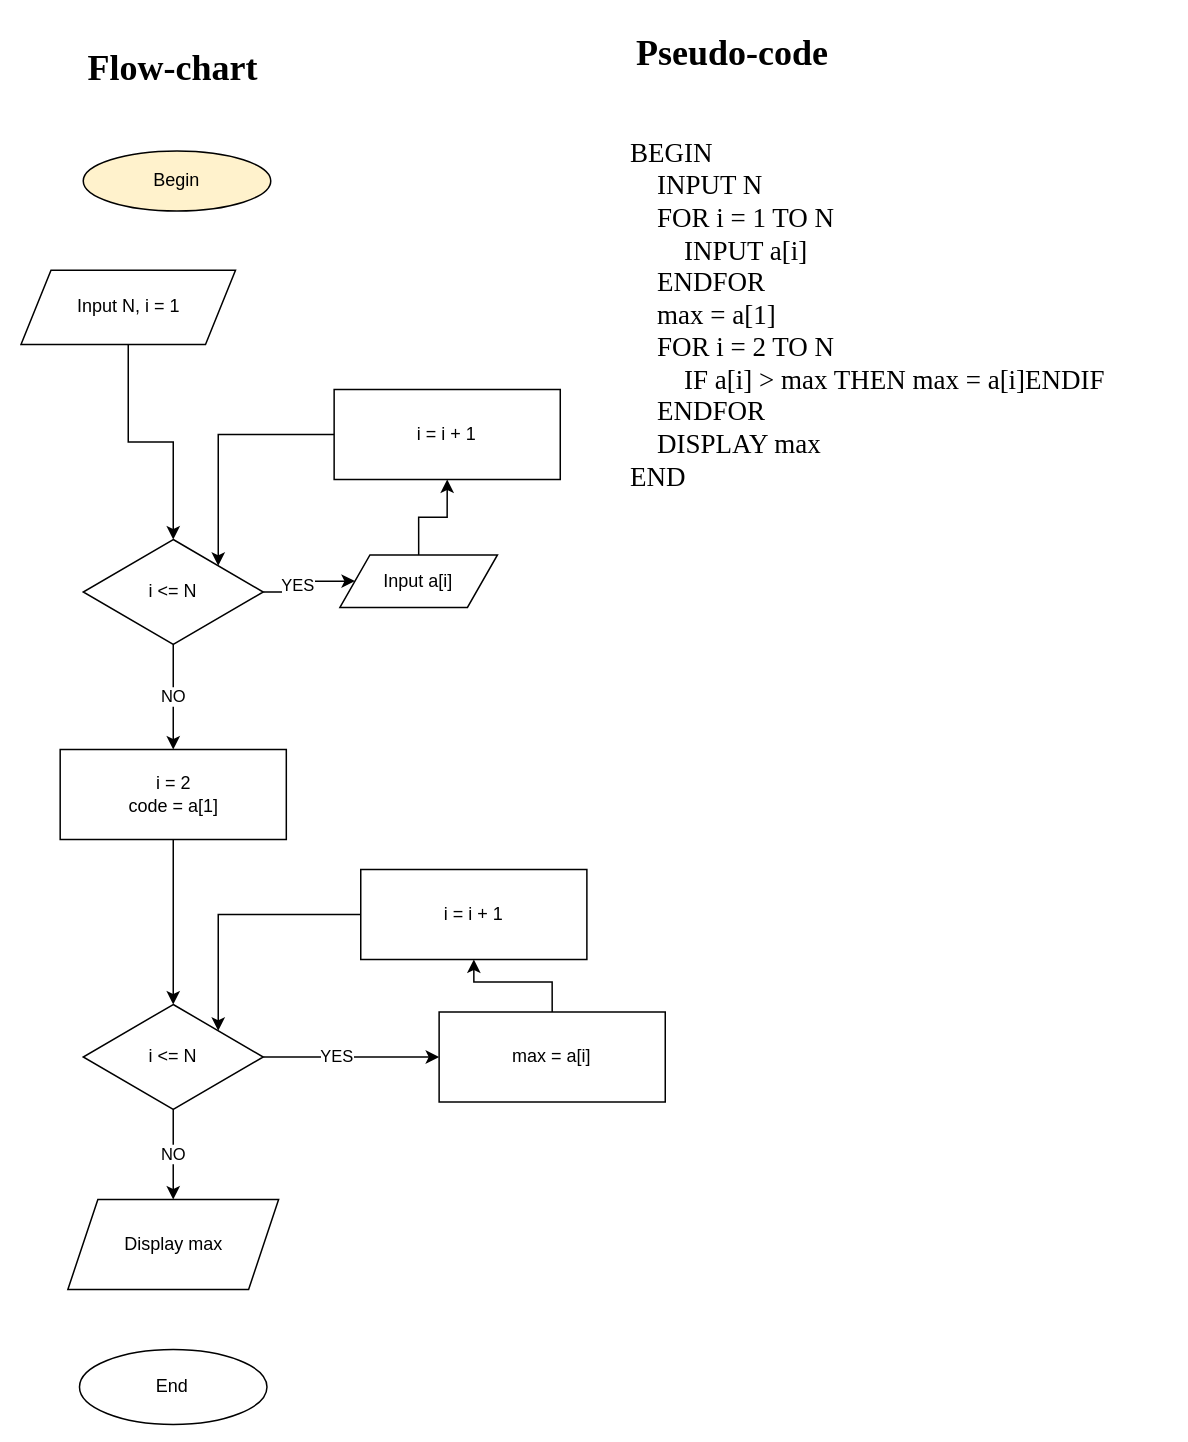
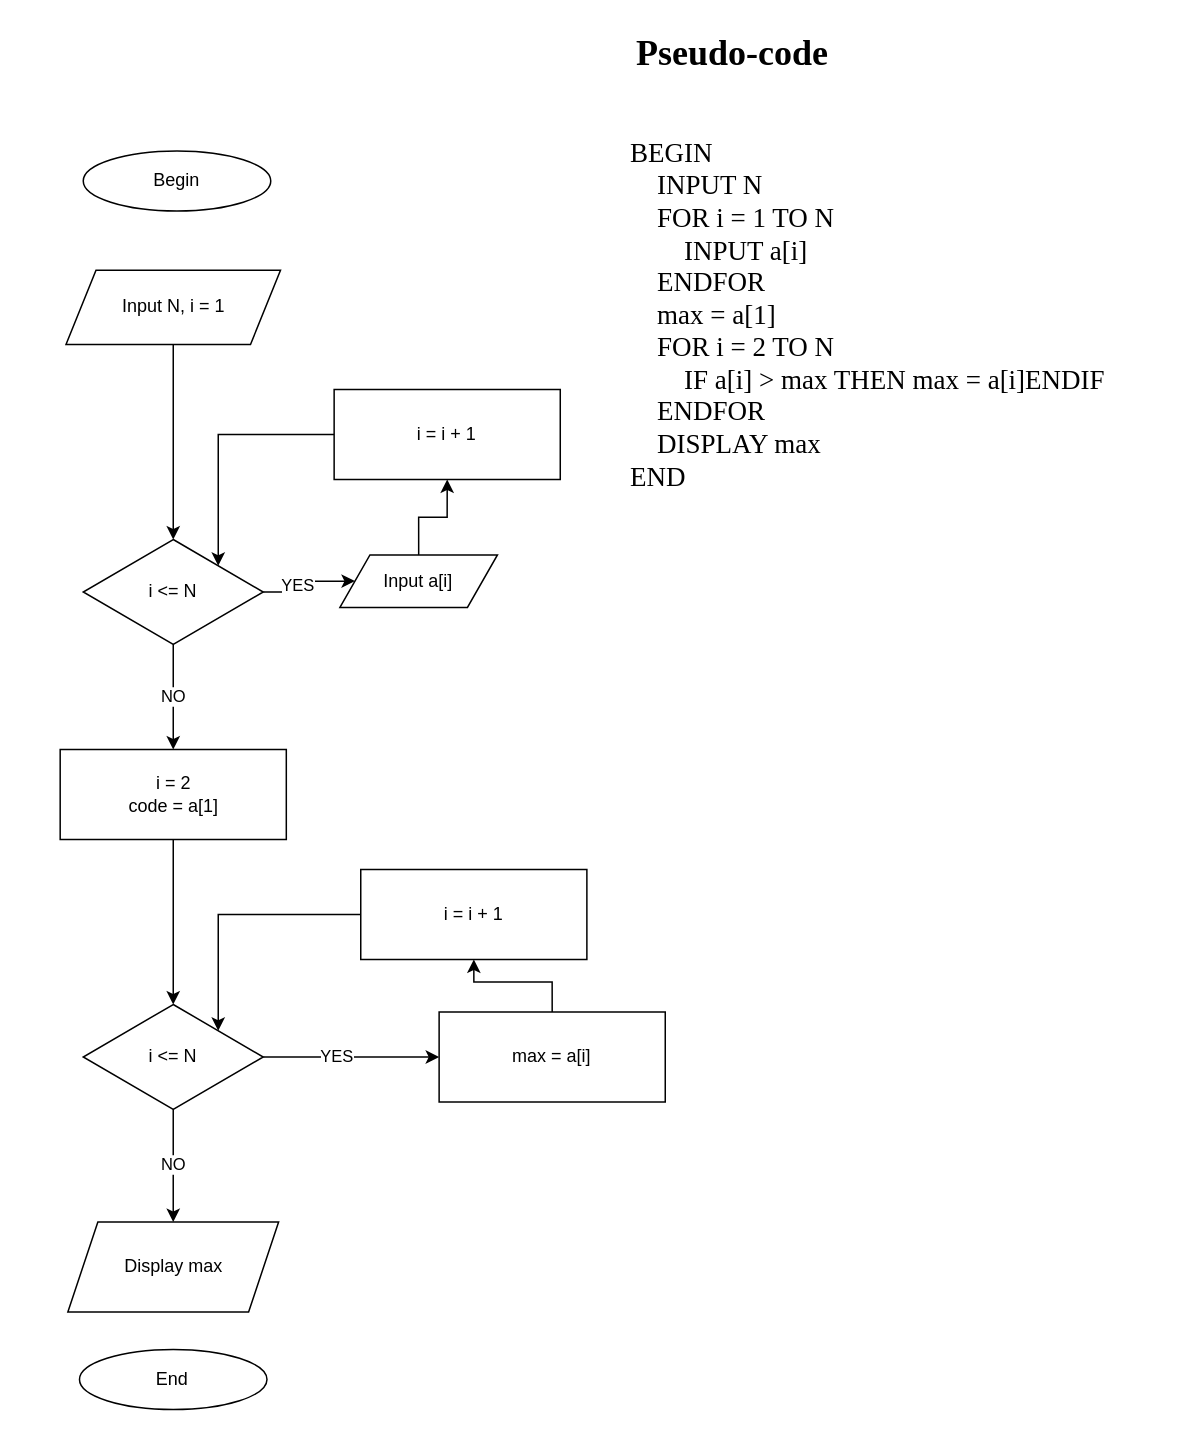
node "Flow-chart": removed
node "Begin": fillcolor #fff2cc -> #ffffff
node "Input N, i = 1": moved (128, 307) -> (173, 307)
node "Display max": moved (173, 1244) -> (173, 1267)
node "End": size 188x75 -> 188x60
